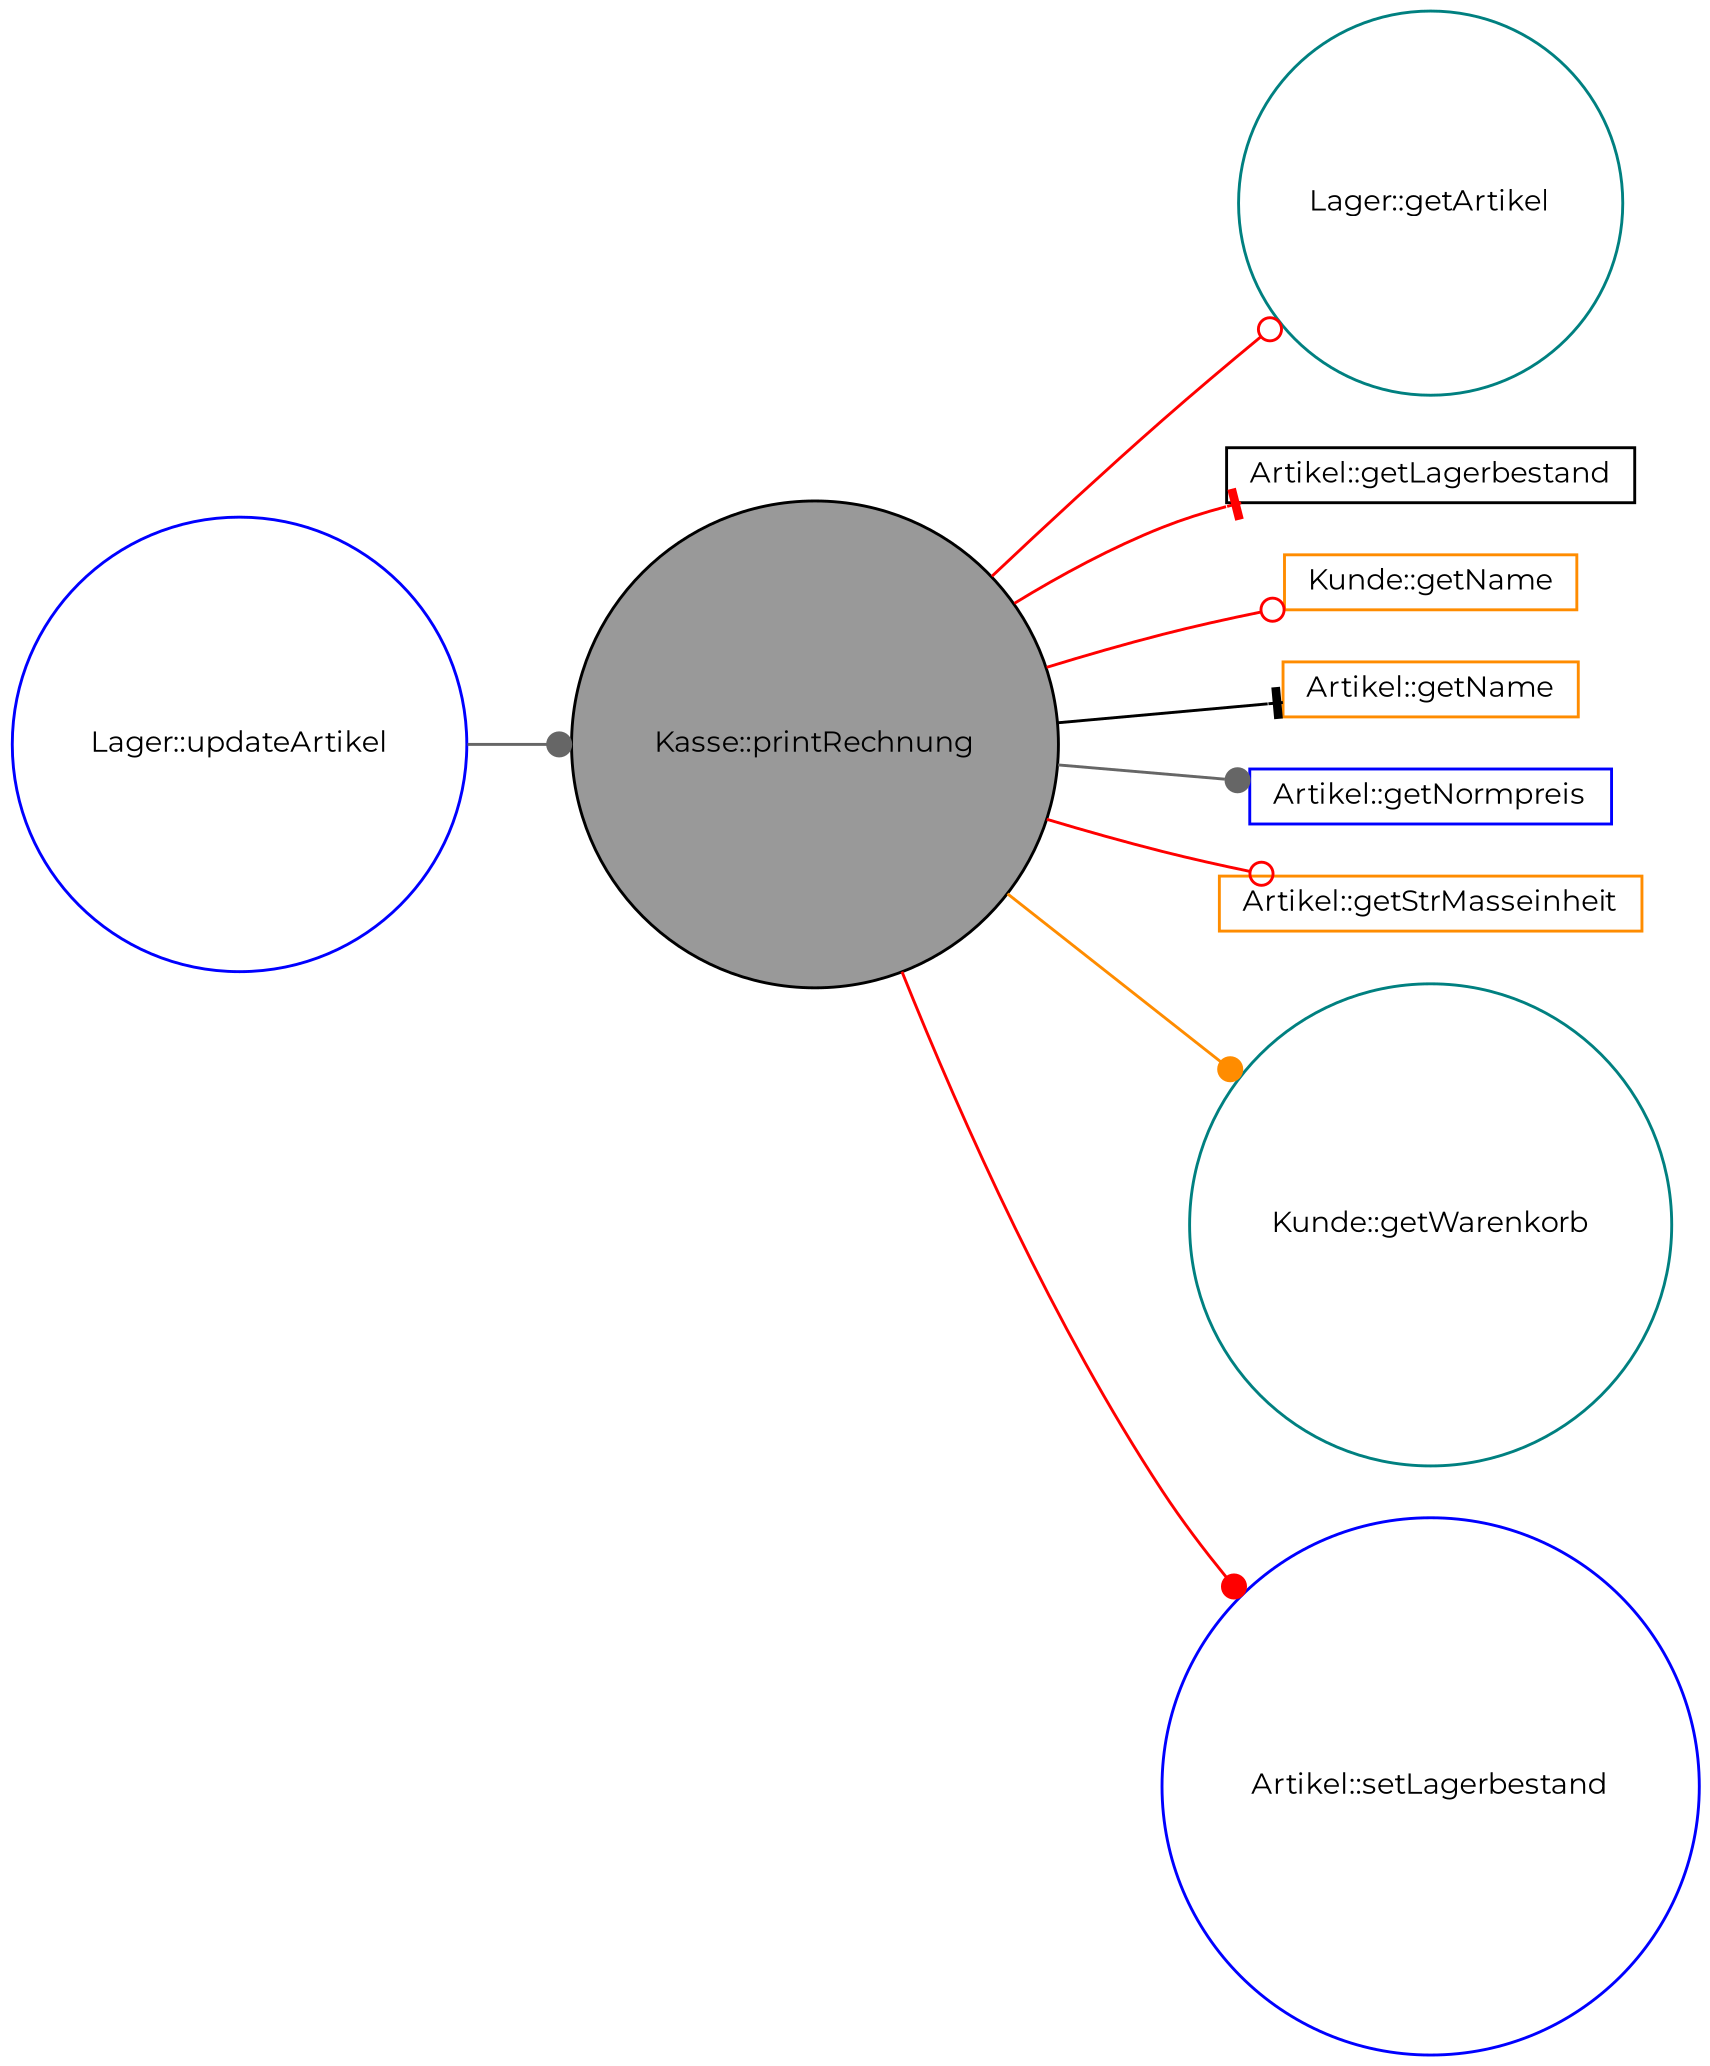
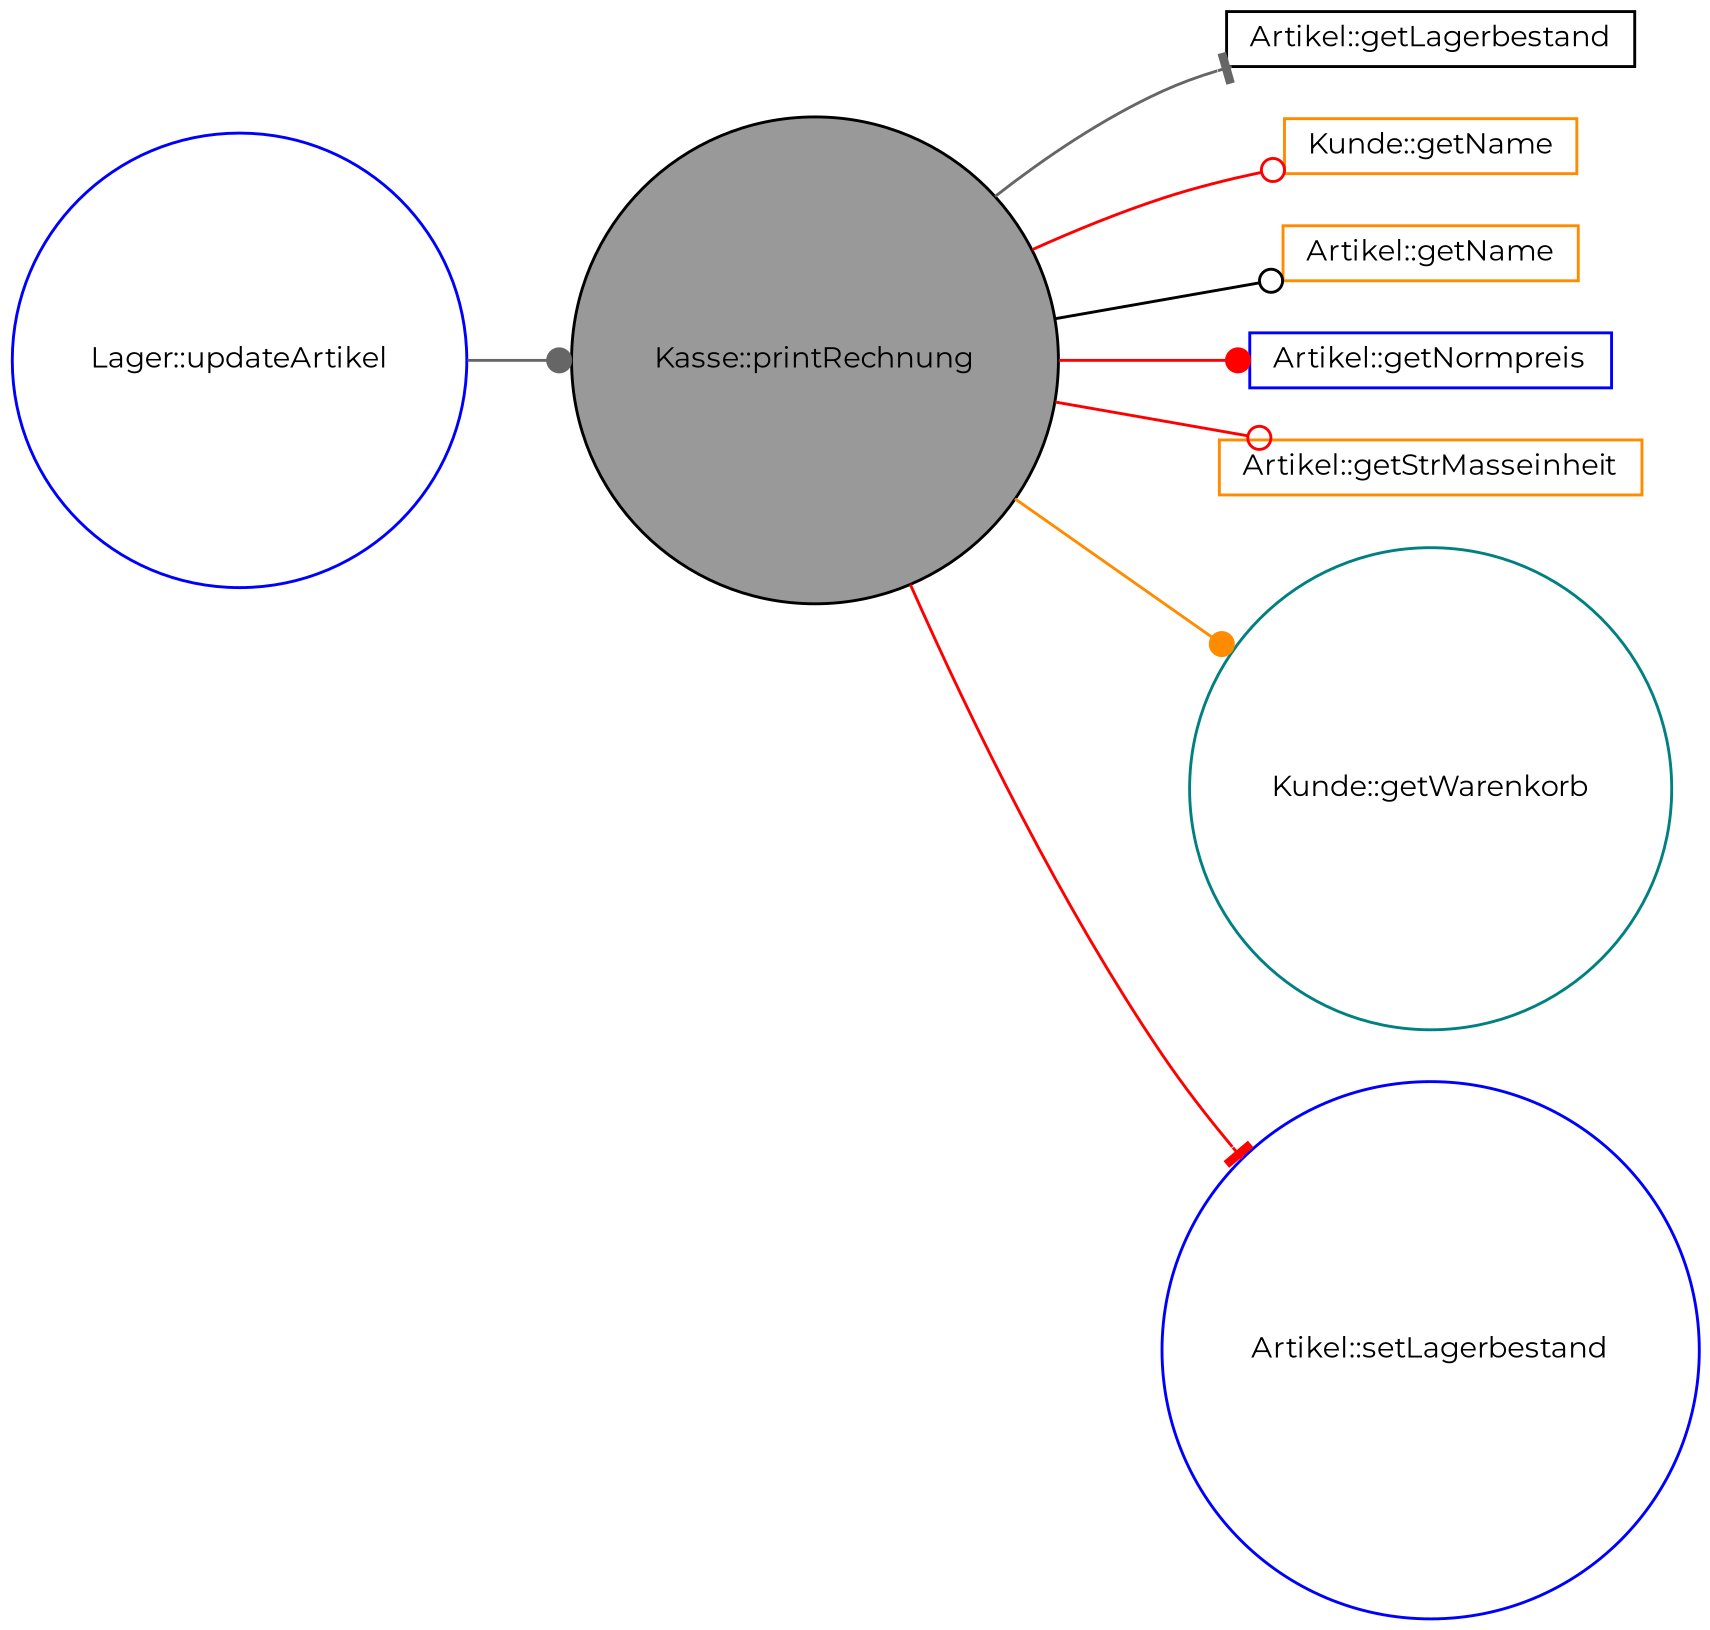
node "Lager::getArtikel": removed
edge "Kasse::printRechnung" -> "Artikel::getLagerbestand": color red -> gray40
edge "Kasse::printRechnung" -> "Artikel::getName": arrowhead tee -> odot
edge "Kasse::printRechnung" -> "Artikel::getNormpreis": color gray40 -> red
edge "Kasse::printRechnung" -> "Artikel::setLagerbestand": arrowhead dot -> tee
